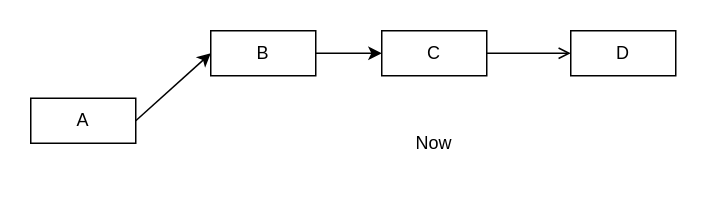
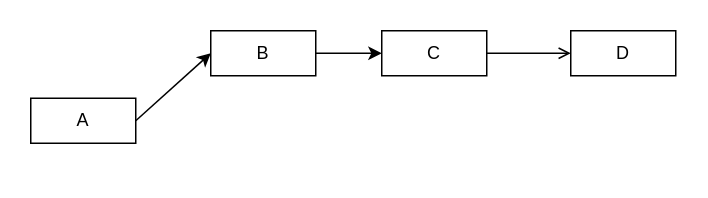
node "Now": removed
